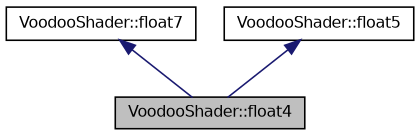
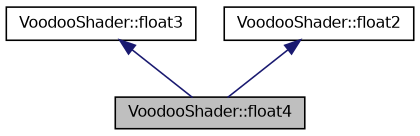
node "VoodooShader::float7": label "VoodooShader::float7" -> "VoodooShader::float3"
node "VoodooShader::float5": label "VoodooShader::float5" -> "VoodooShader::float2"
